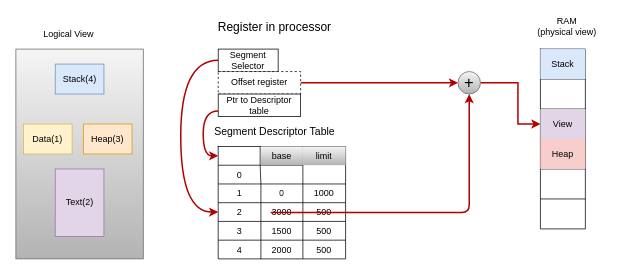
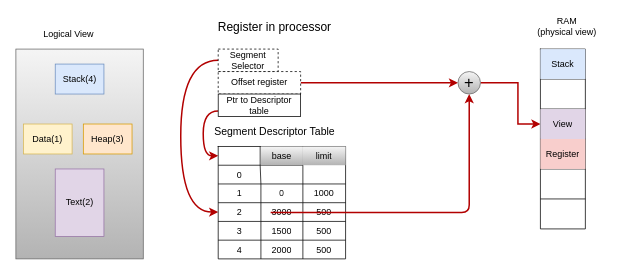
node "Segment Selector": style solid -> dashed
node "Heap": label "Heap" -> "Register"
